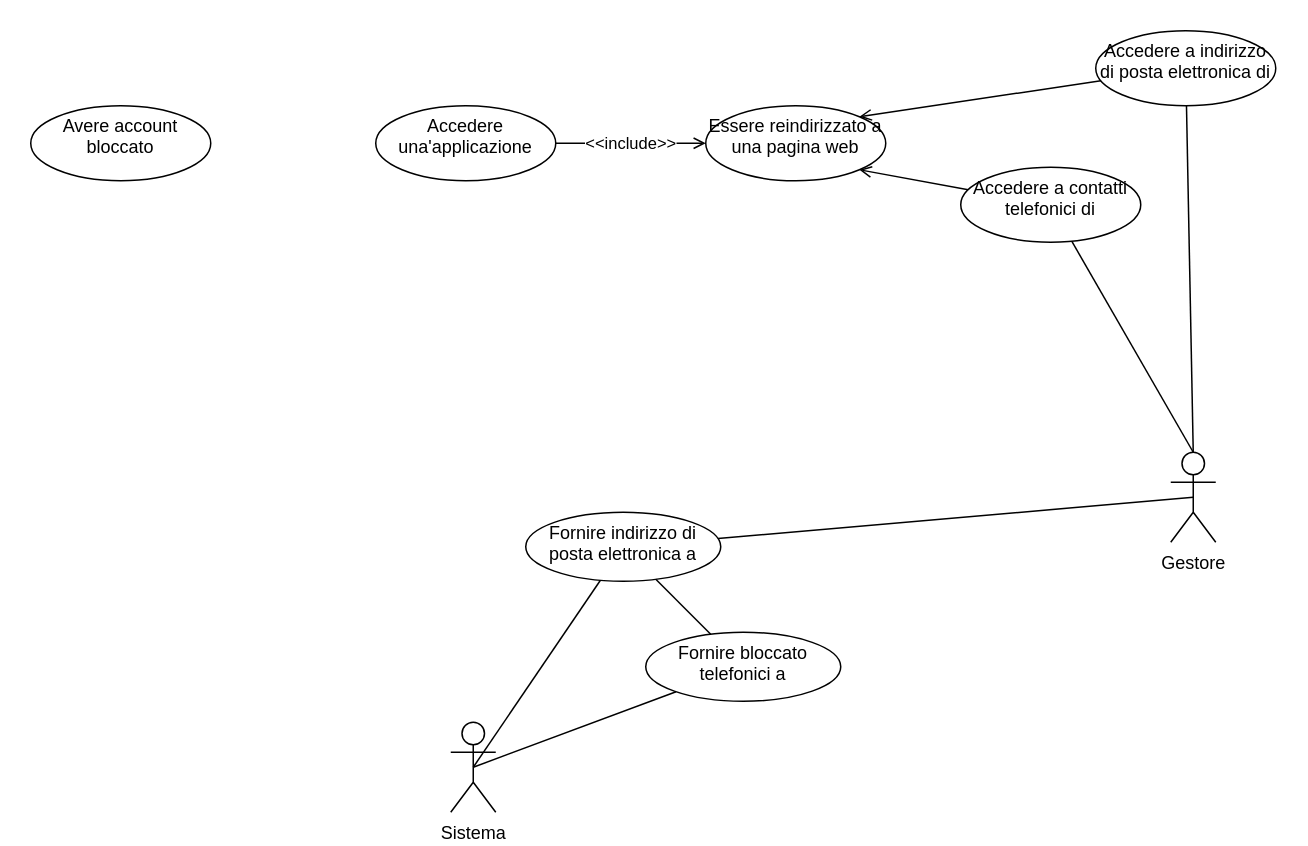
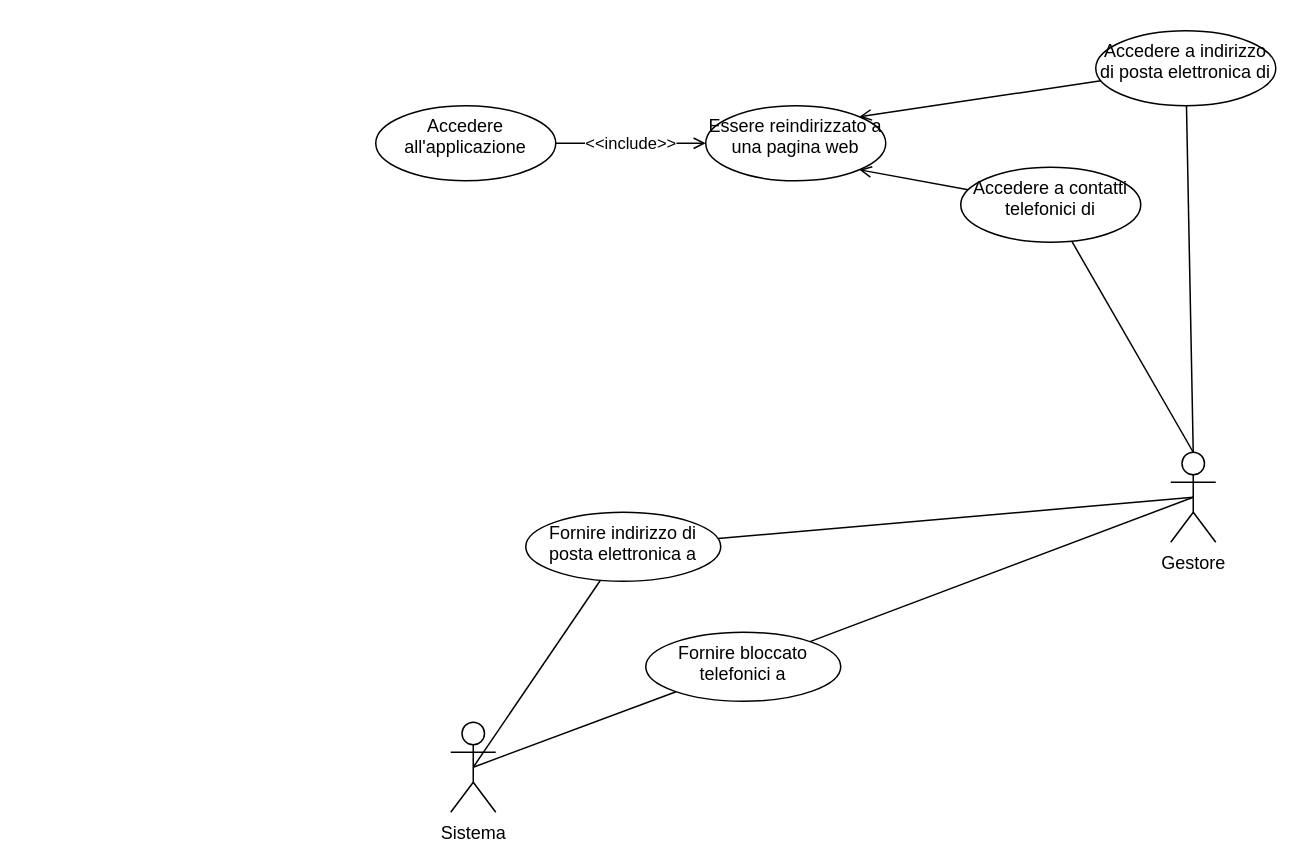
node "Accedere una'applicazione": label "Accedere una'applicazione" -> "Accedere all'applicazione"
node "Avere account bloccato": removed
edge "Fornire indirizzo di posta elettronica a" -- "Fornire bloccato telefonici a": now "Gestore" -- "Fornire bloccato telefonici a"
